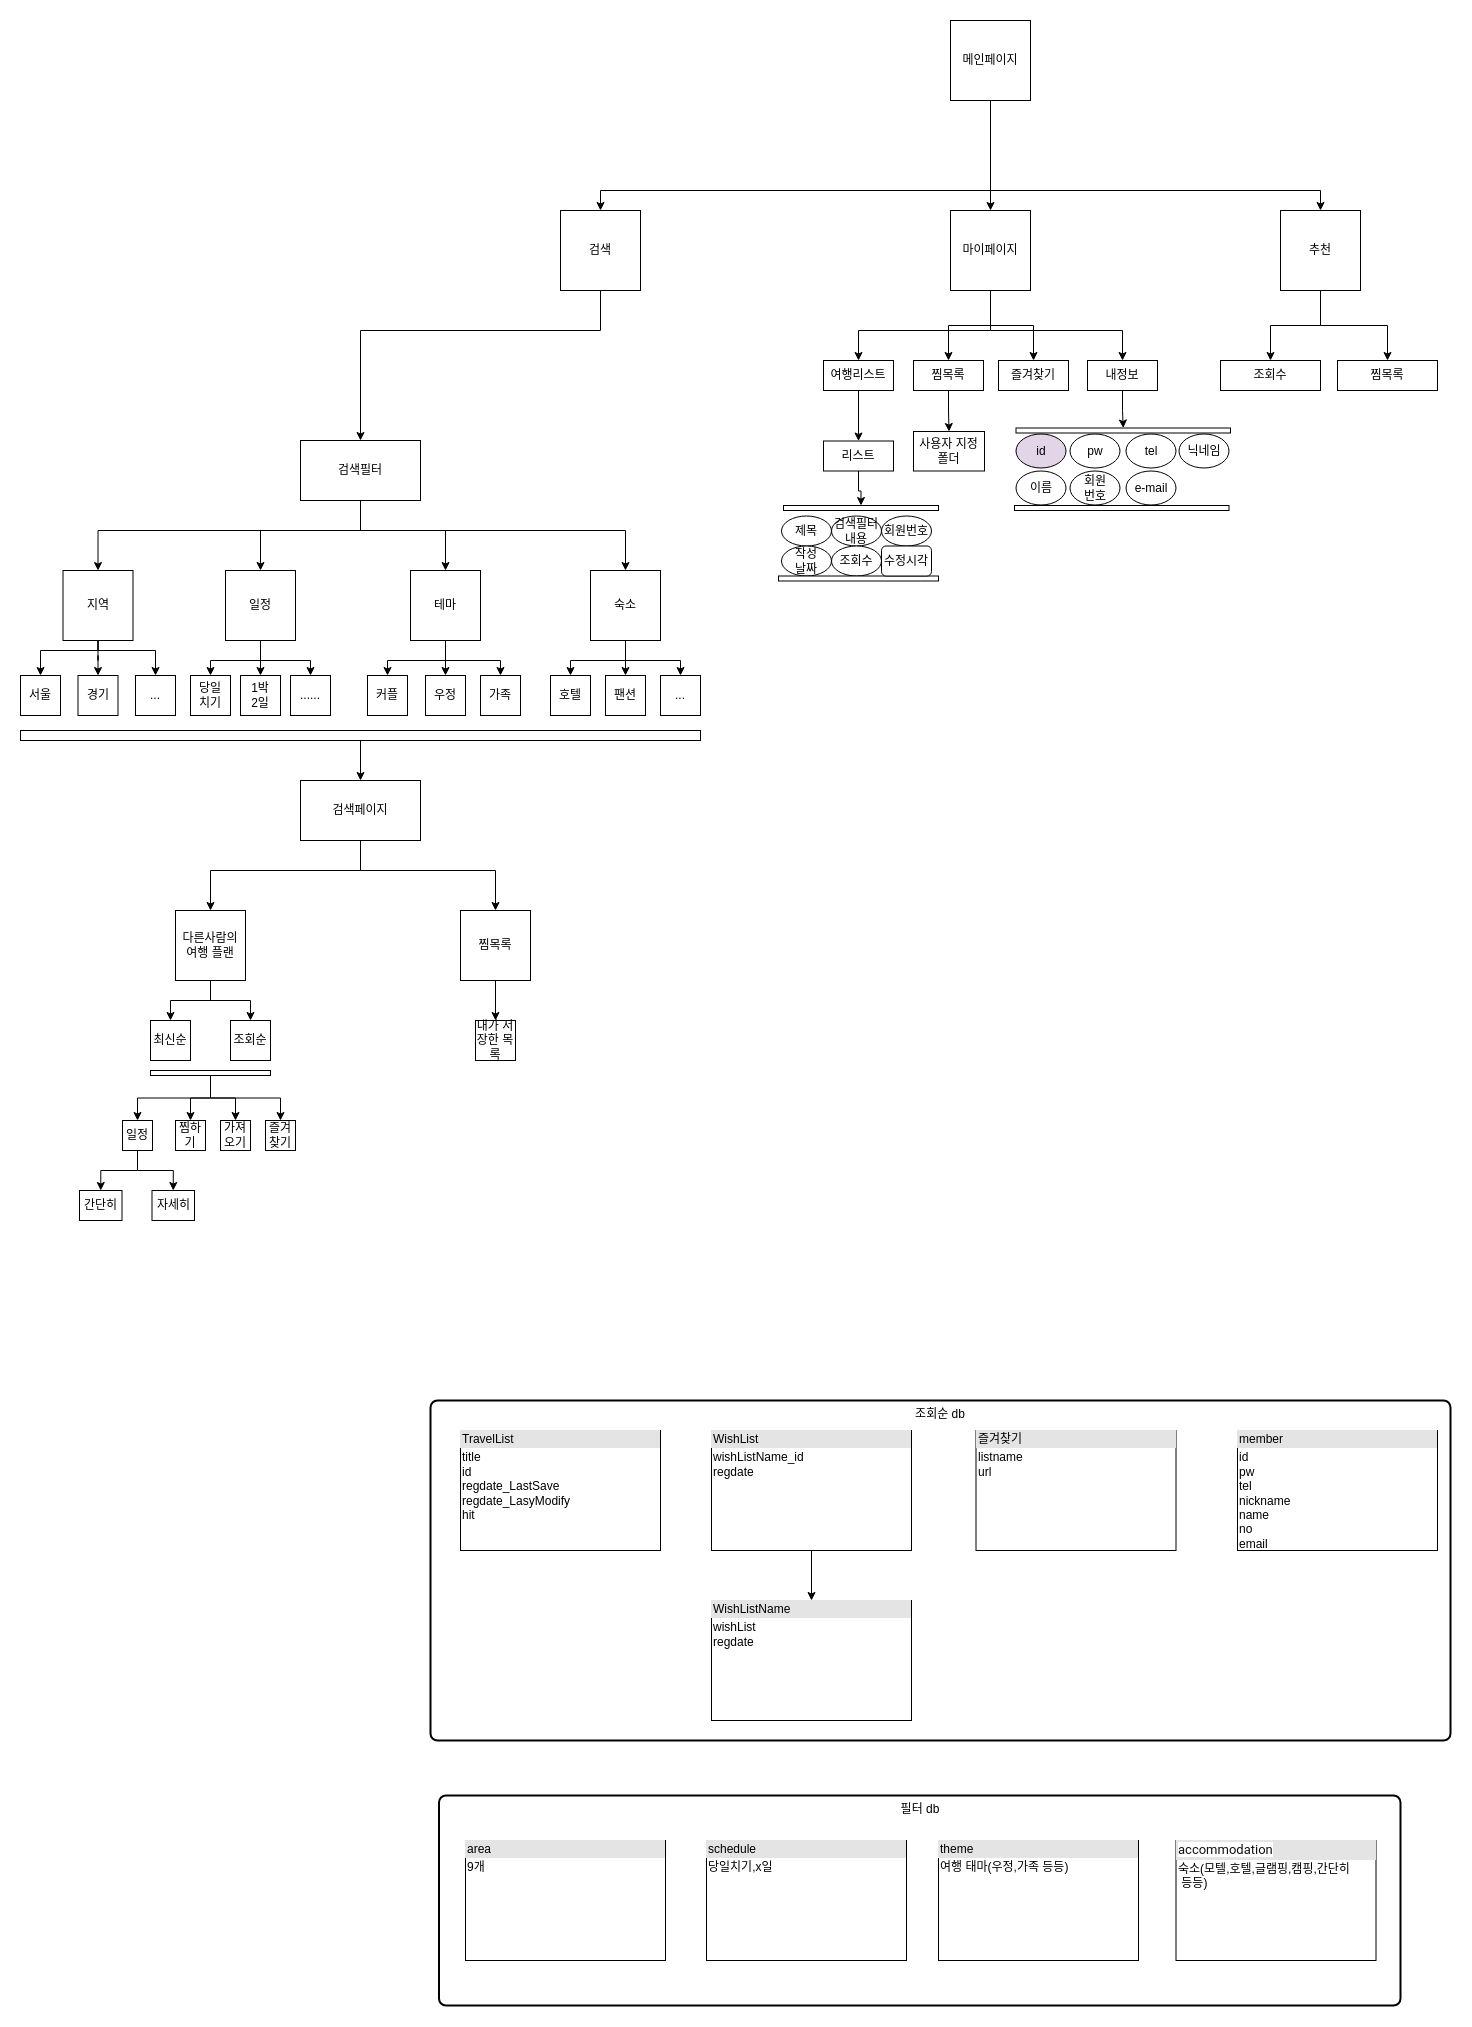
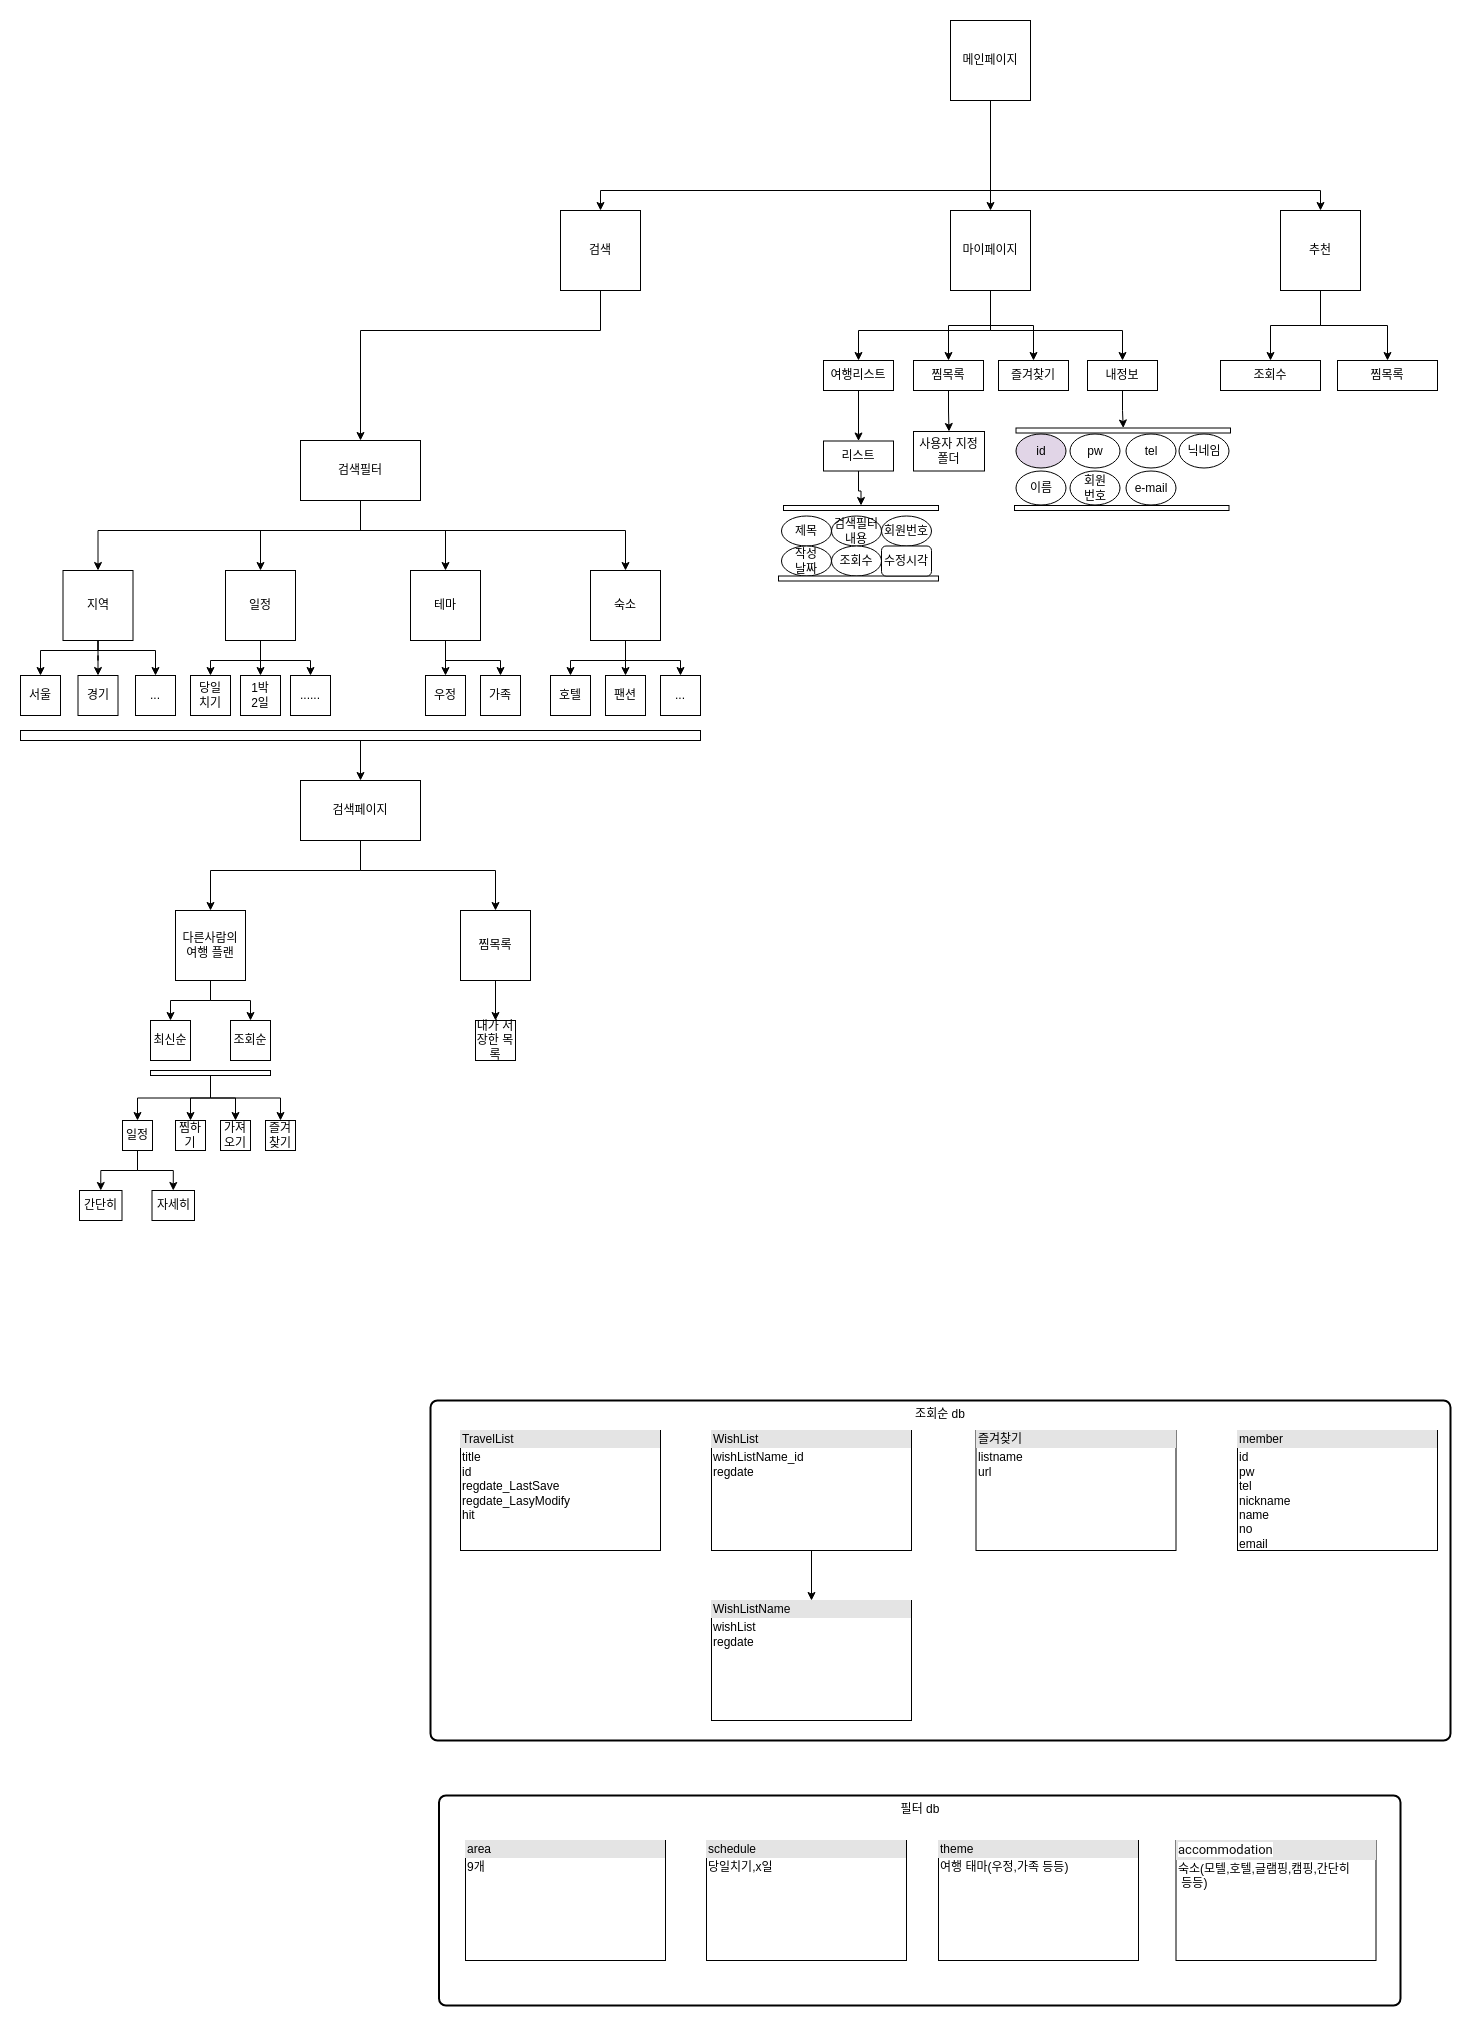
edge "테마" -> "커플": removed
node "커플": removed
